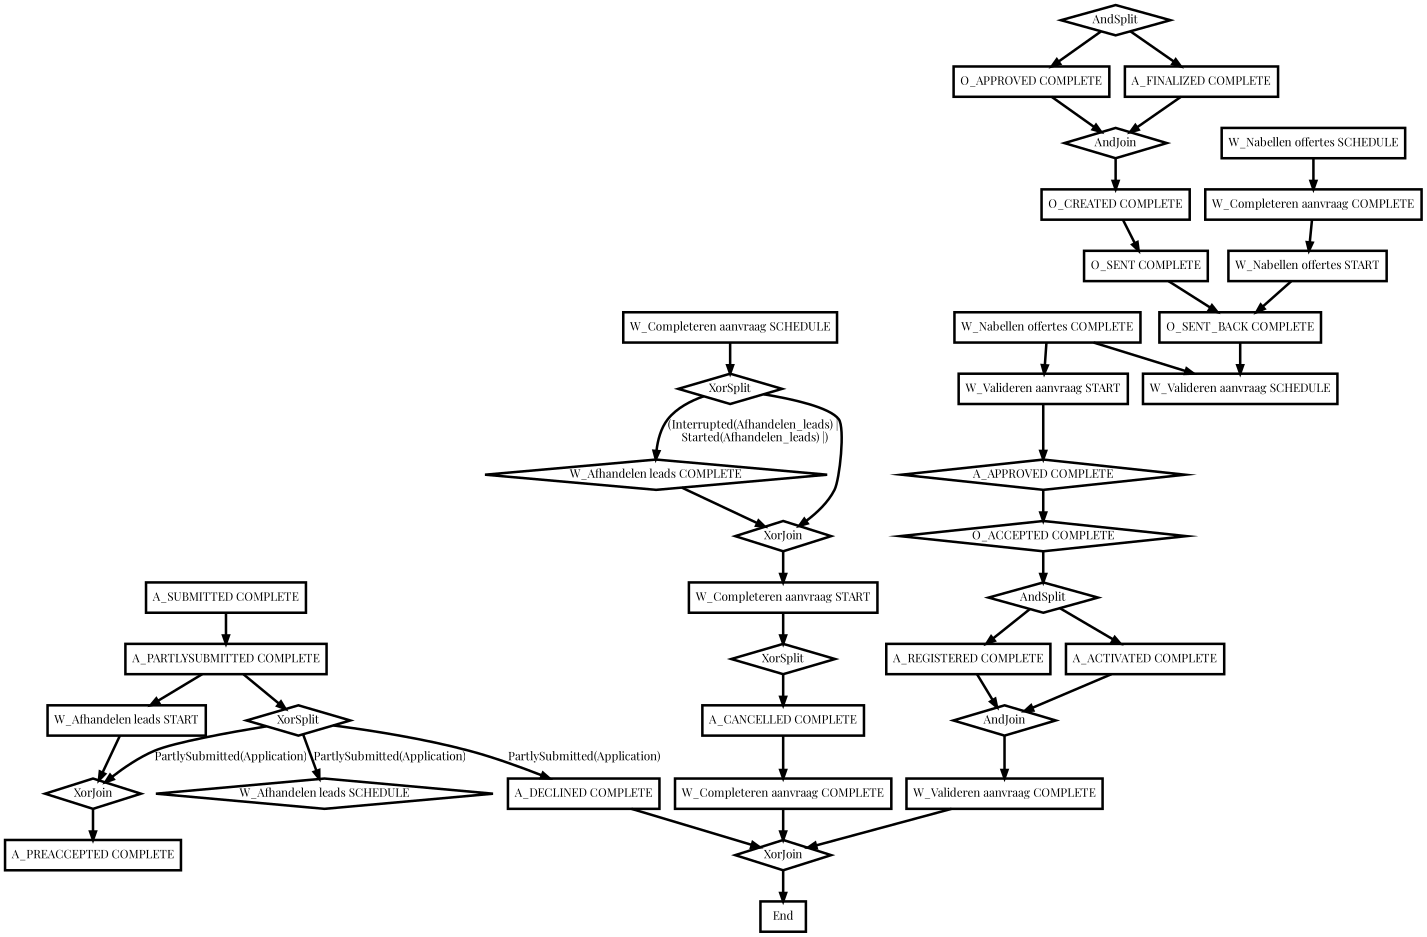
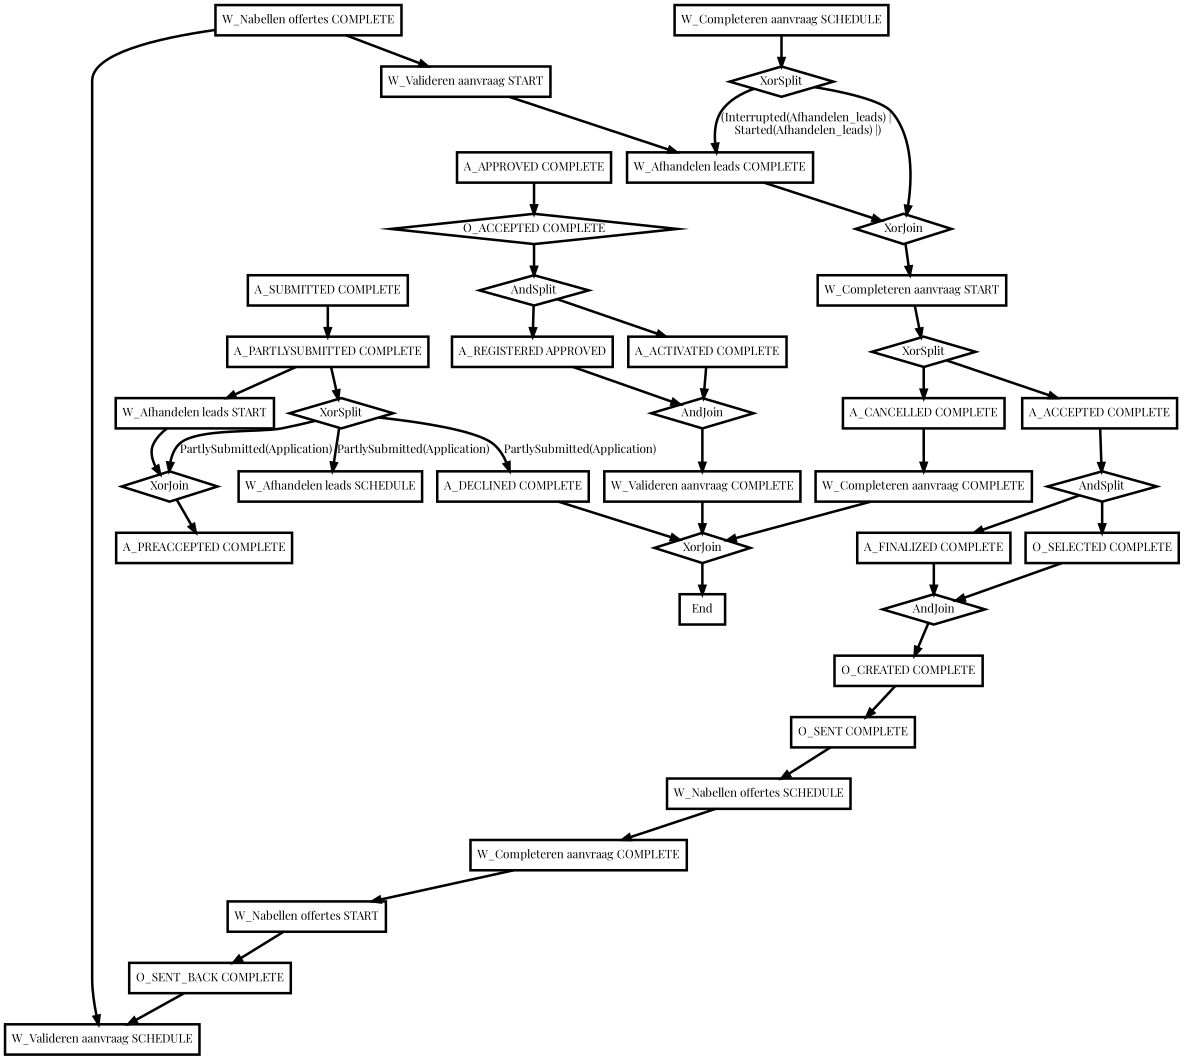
node "O_APPROVED COMPLETE": label "O_APPROVED COMPLETE" -> "O_SELECTED COMPLETE"
edge "O_SENT COMPLETE" -> "O_SENT_BACK COMPLETE": now "O_SENT COMPLETE" -> "W_Nabellen offertes SCHEDULE"
node "A_ACCEPTED COMPLETE": added
edge "W_Valideren aanvraag START" -> "A_APPROVED COMPLETE": now "W_Valideren aanvraag START" -> "W_Afhandelen leads COMPLETE"
node "W_Afhandelen leads COMPLETE": shape diamond -> box
node "A_APPROVED COMPLETE": shape diamond -> box
node "A_REGISTERED COMPLETE": label "A_REGISTERED COMPLETE" -> "A_REGISTERED APPROVED"
node "W_Afhandelen leads SCHEDULE": shape diamond -> box
